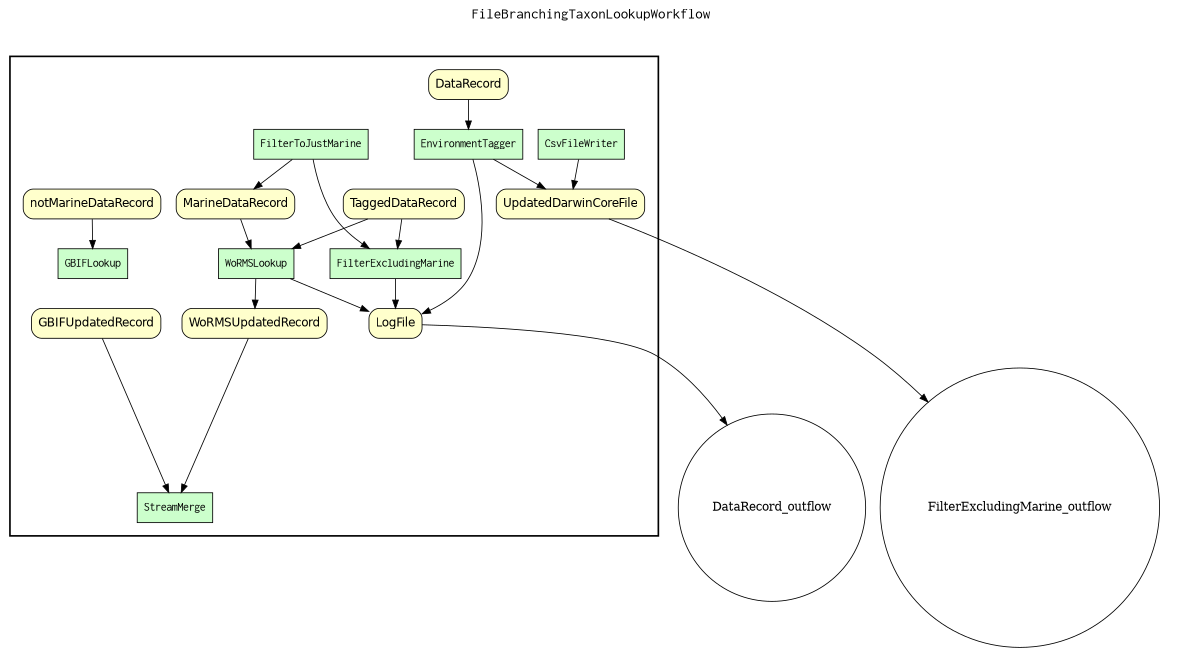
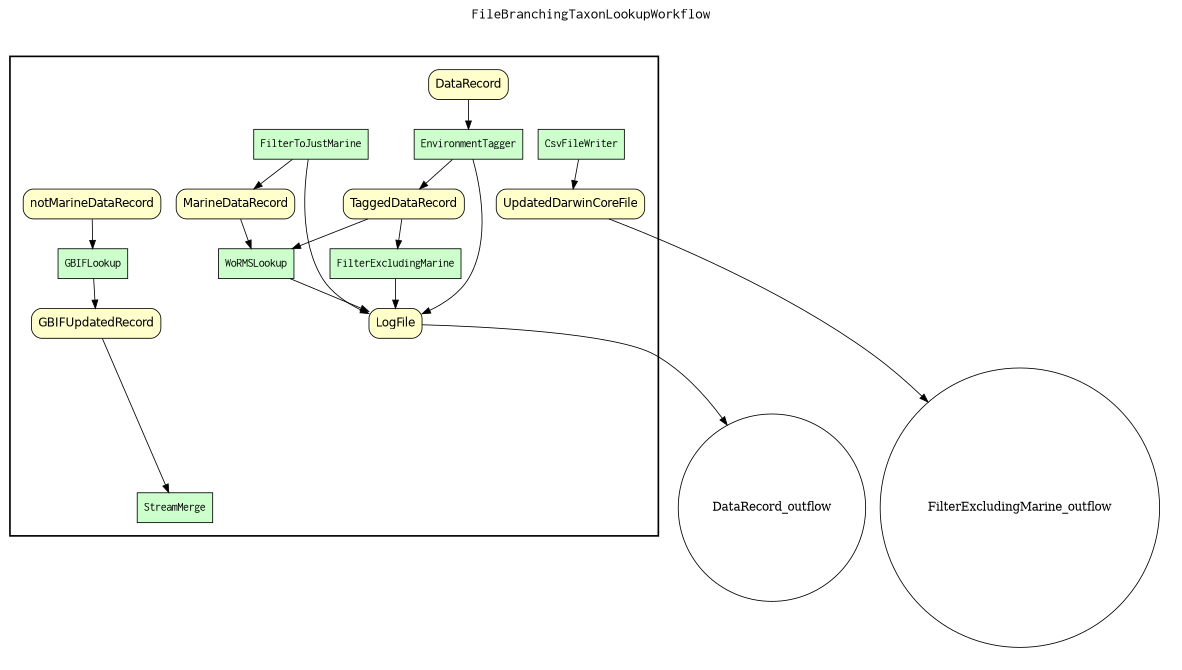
edge "EnvironmentTagger" -> "UpdatedDarwinCoreFile": now "EnvironmentTagger" -> "TaggedDataRecord"
edge "FilterToJustMarine" -> "FilterExcludingMarine": now "FilterToJustMarine" -> "LogFile"
edge "GBIFLookup" -> "GBIFUpdatedRecord": added
node "WoRMSUpdatedRecord": removed
